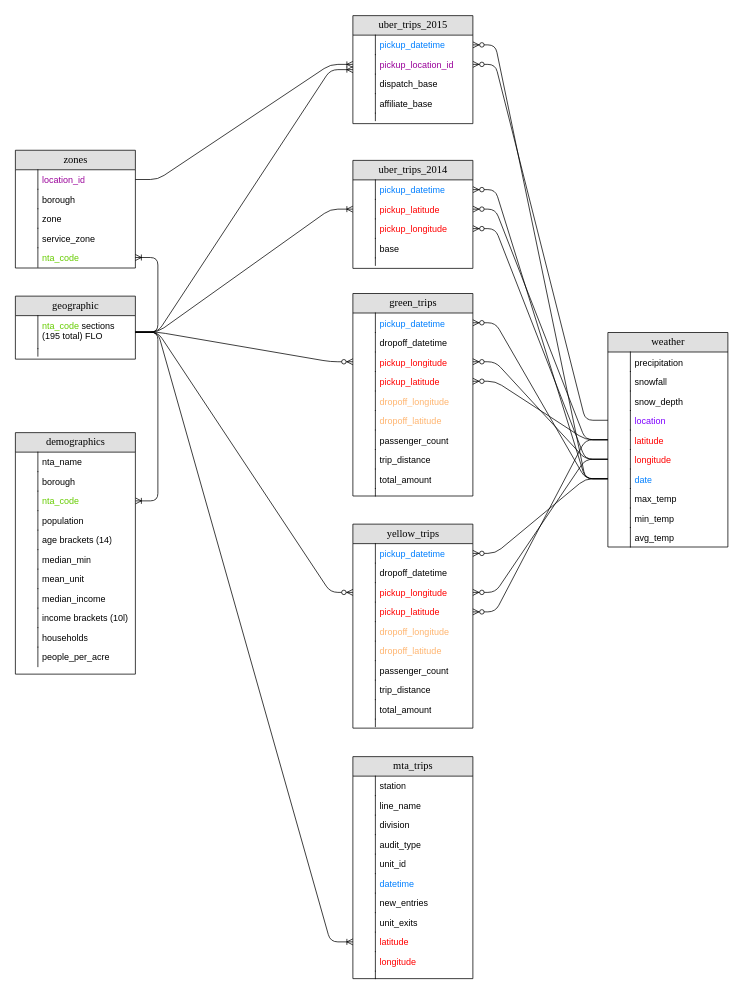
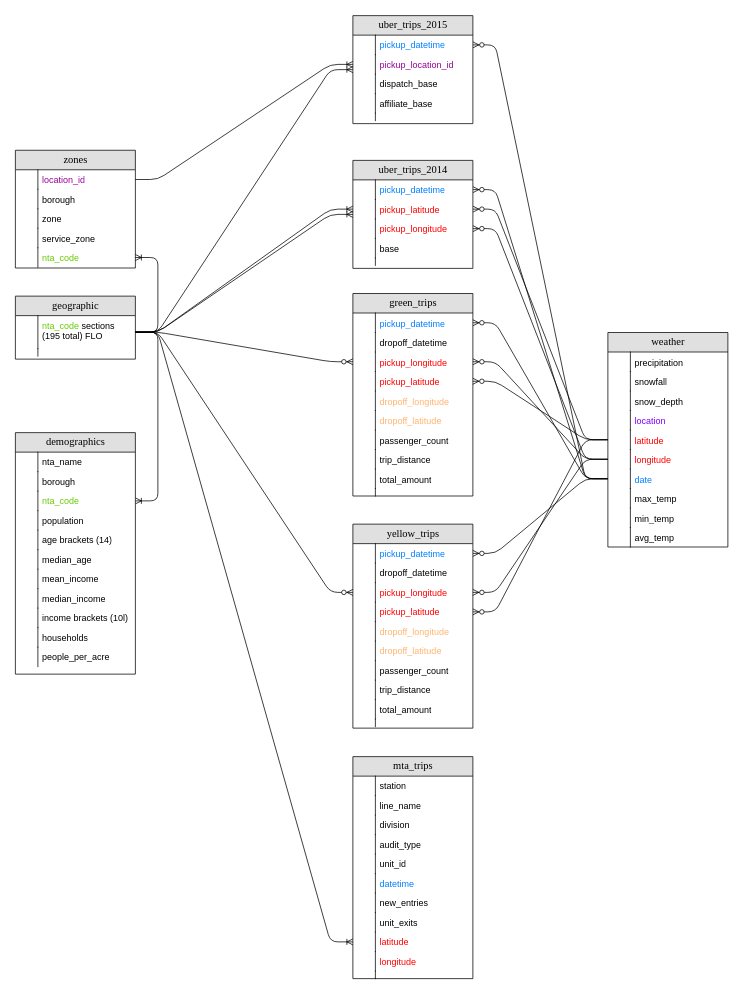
edge "nta_code sections (195 total) FLO" -> "uber_trips_2014": added
edge "location" -> "pickup_location_id": removed
node "median_min": label "median_min" -> "median_age"
node "mean_unit": label "mean_unit" -> "mean_income"
